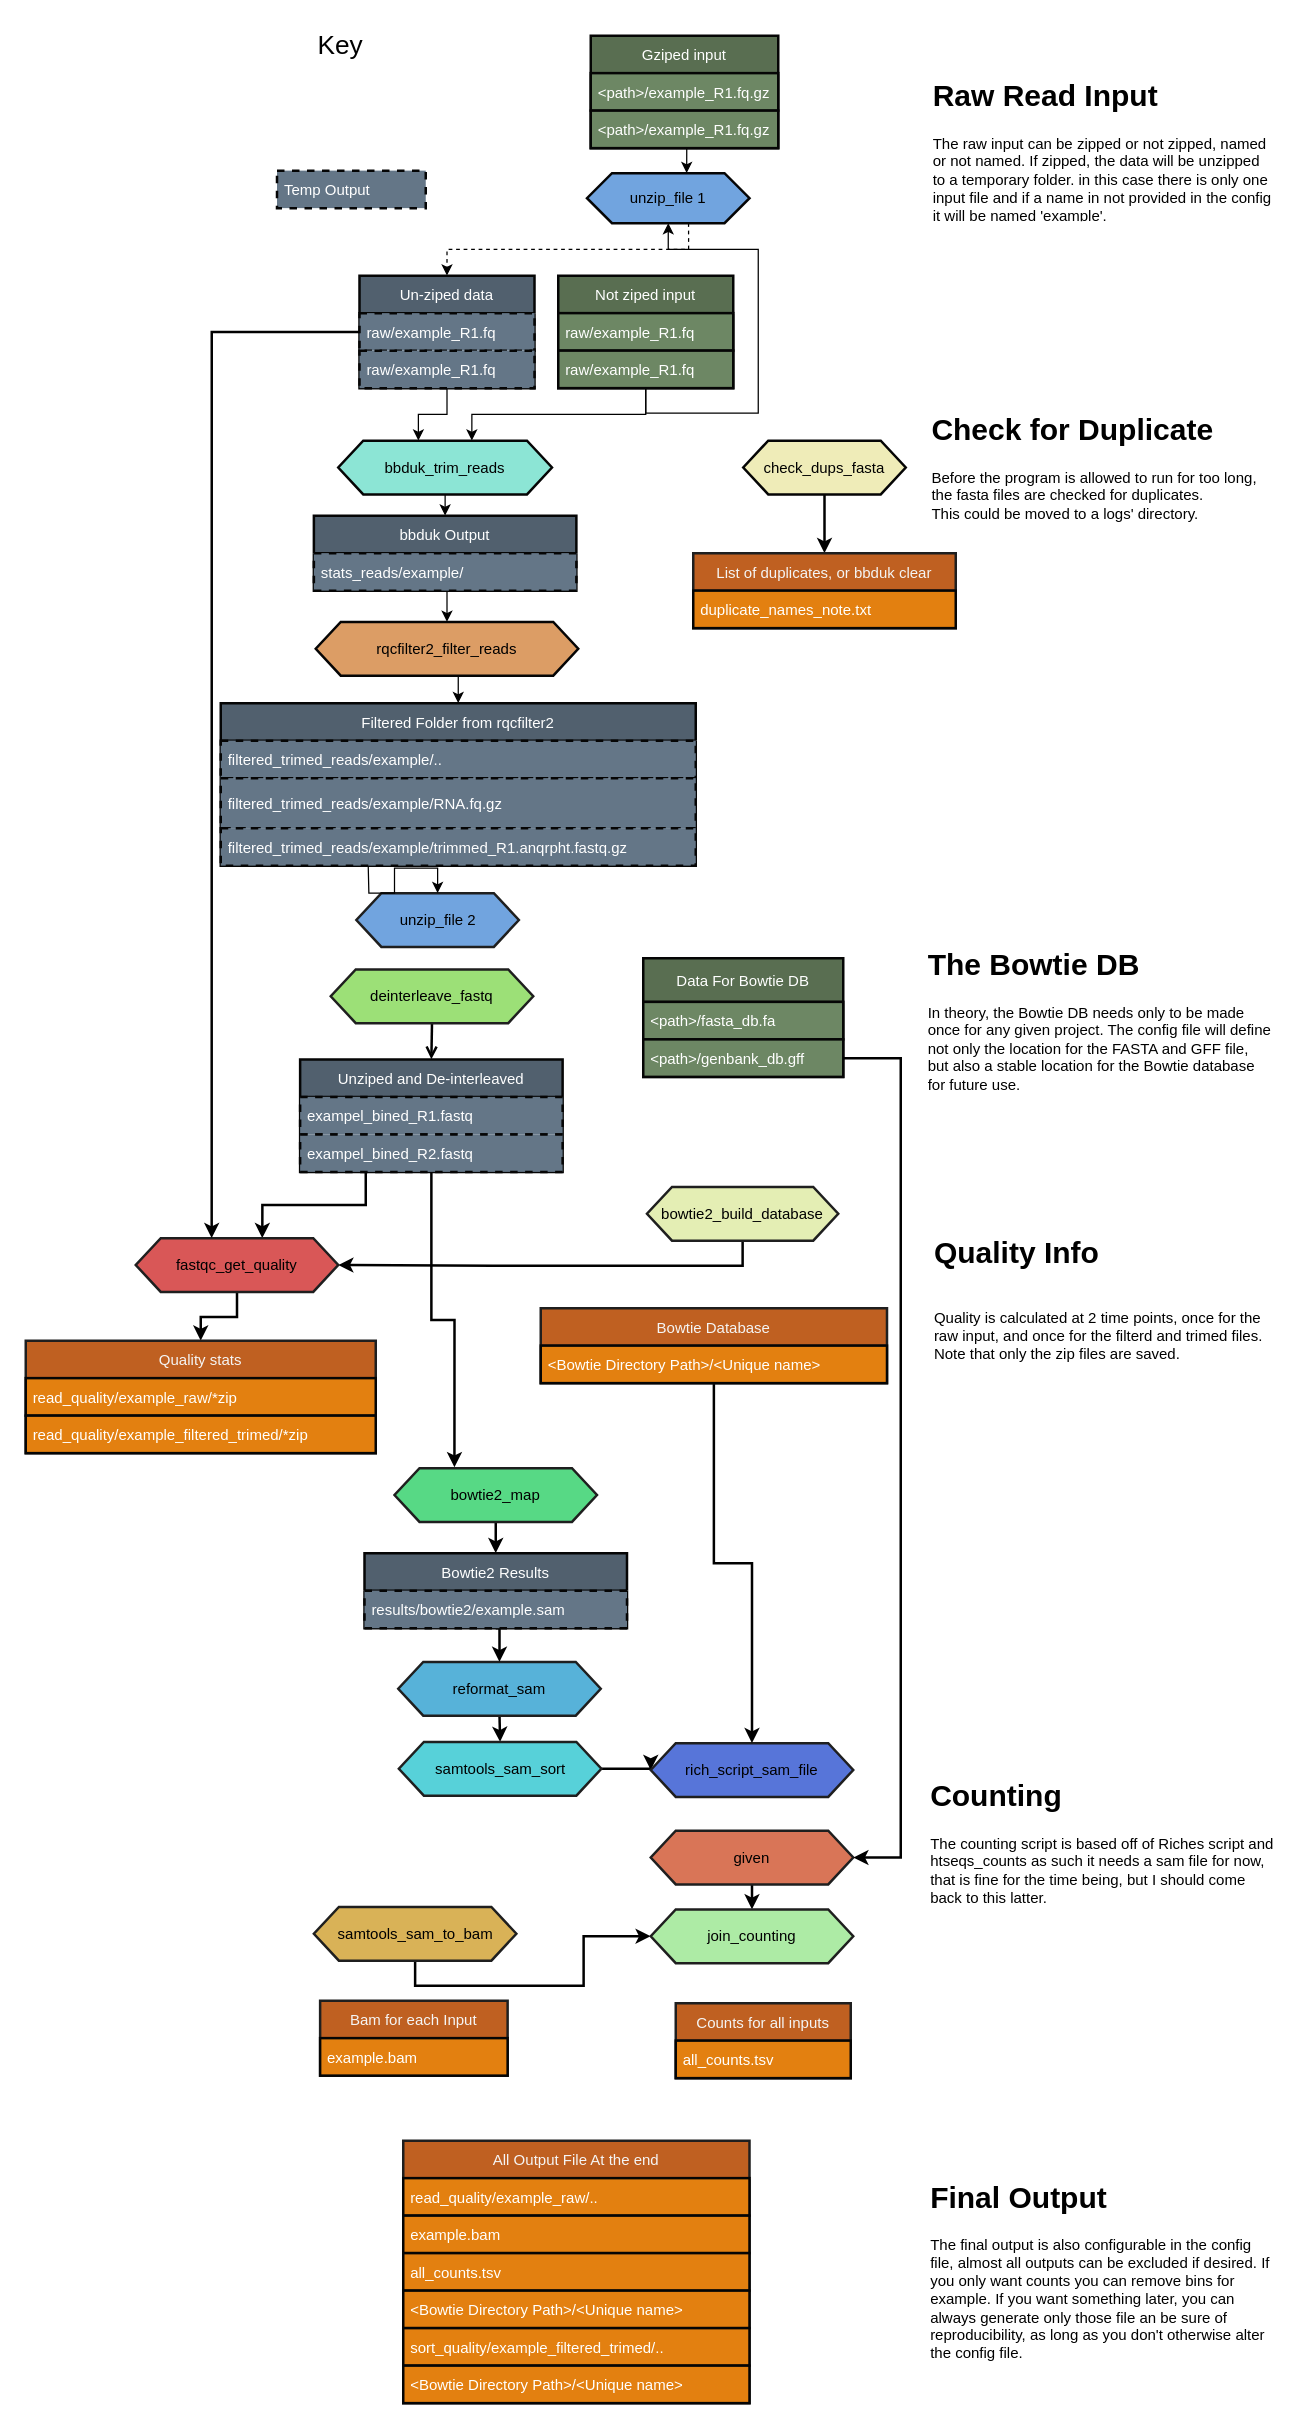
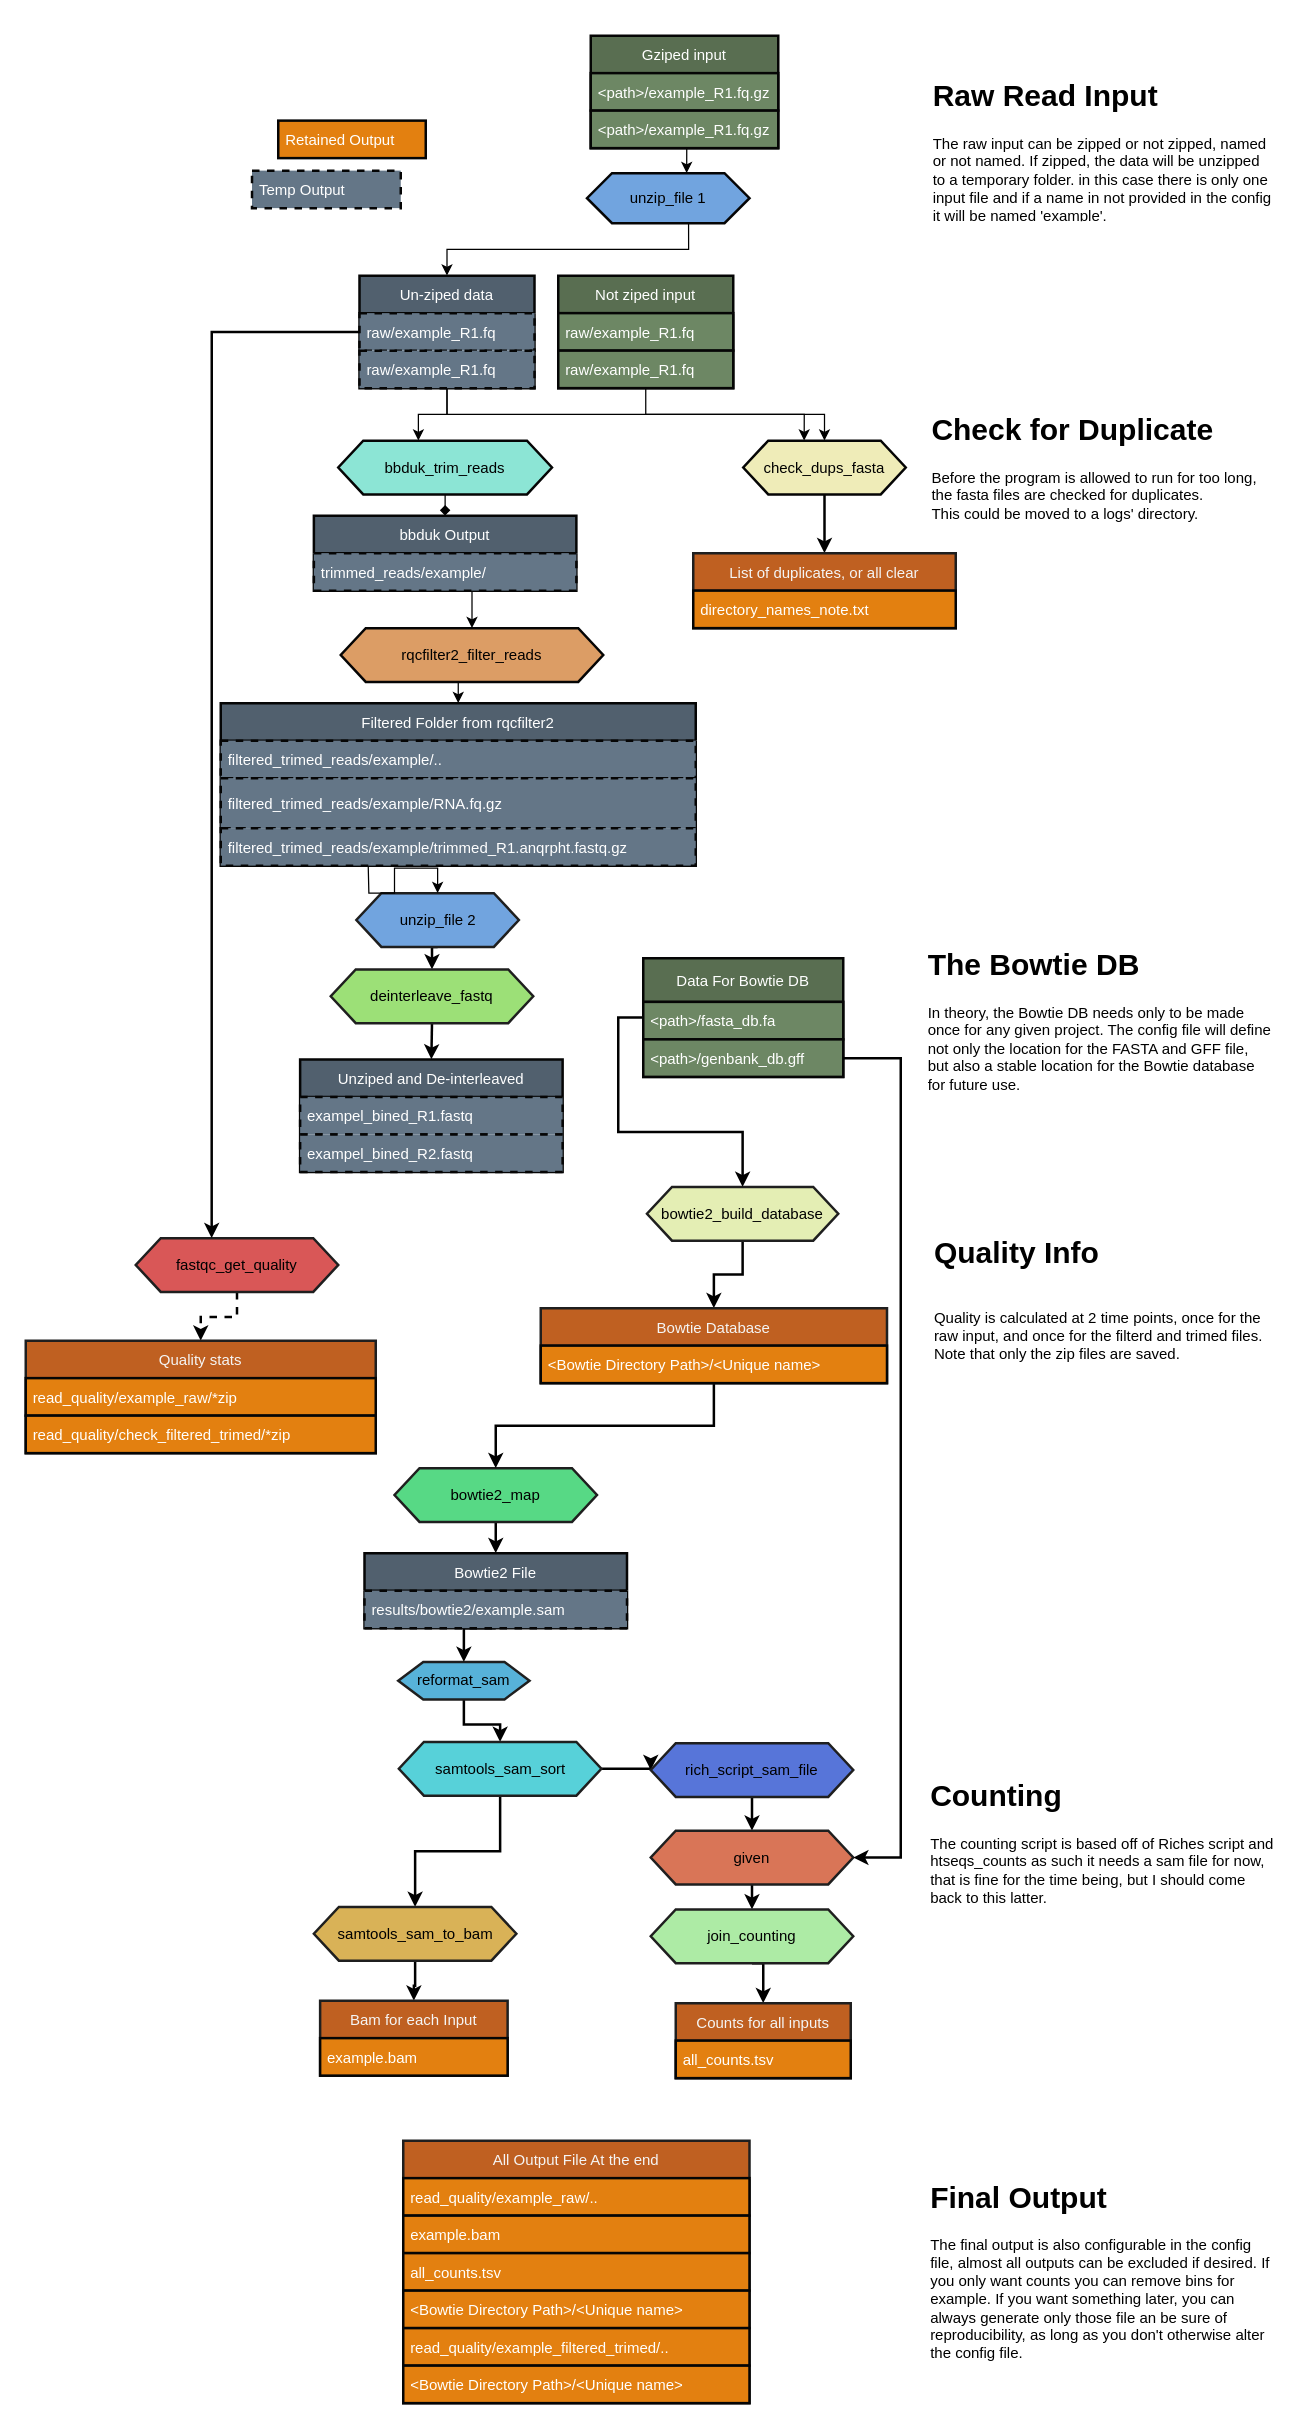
node "Key": removed
node "Retained Output": added
node "Temp Output": moved (351, 189) -> (326, 189)
edge "unzip_file 1" -> "Un-ziped data": style dashed -> solid
edge "Not ziped input" -> "unzip_file 1": now "Not ziped input" -> "check_dups_fasta"
edge "Un-ziped data" -> "check_dups_fasta": added
edge "Not ziped input" -> "bbduk_trim_reads": removed
edge "bbduk_trim_reads" -> "bbduk Output": arrowhead classic -> diamond
node "stats_reads/example/": label "stats_reads/example/" -> "trimmed_reads/example/"
node "List of duplicates, or bbduk clear": label "List of duplicates, or bbduk clear" -> "List of duplicates, or all clear"
node "duplicate_names_note.txt": label "duplicate_names_note.txt" -> "directory_names_note.txt"
node "rqcfilter2_filter_reads": moved (447, 649) -> (472, 655)
edge "unzip_file 2" -> "deinterleave_fastq": added
edge "deinterleave_fastq" -> "Unziped and De-interleaved": arrowhead open -> classic
edge "Data For Bowtie DB" -> "bowtie2_build_database": added
edge "Unziped and De-interleaved" -> "fastqc_get_quality": removed
edge "bowtie2_build_database" -> "fastqc_get_quality": now "bowtie2_build_database" -> "Bowtie Database"
edge "fastqc_get_quality" -> "Quality stats": style solid -> dashed
edge "Unziped and De-interleaved" -> "bowtie2_map": removed
node "read_quality/example_filtered_trimed/*zip": label "read_quality/example_filtered_trimed/*zip" -> "read_quality/check_filtered_trimed/*zip"
edge "Bowtie Database" -> "rich_script_sam_file": now "Bowtie Database" -> "bowtie2_map"
node "Bowtie2 Results": label "Bowtie2 Results" -> "Bowtie2 File"
node "reformat_sam": size 203x54 -> 131x38
edge "rich_script_sam_file" -> "given": added
edge "samtools_sam_sort" -> "samtools_sam_to_bam": added
edge "join_counting" -> "Counts for all inputs": added
edge "samtools_sam_to_bam" -> "join_counting": now "samtools_sam_to_bam" -> "Bam for each Input"
node "sort_quality/example_filtered_trimed/..": label "sort_quality/example_filtered_trimed/.." -> "read_quality/example_filtered_trimed/.."
